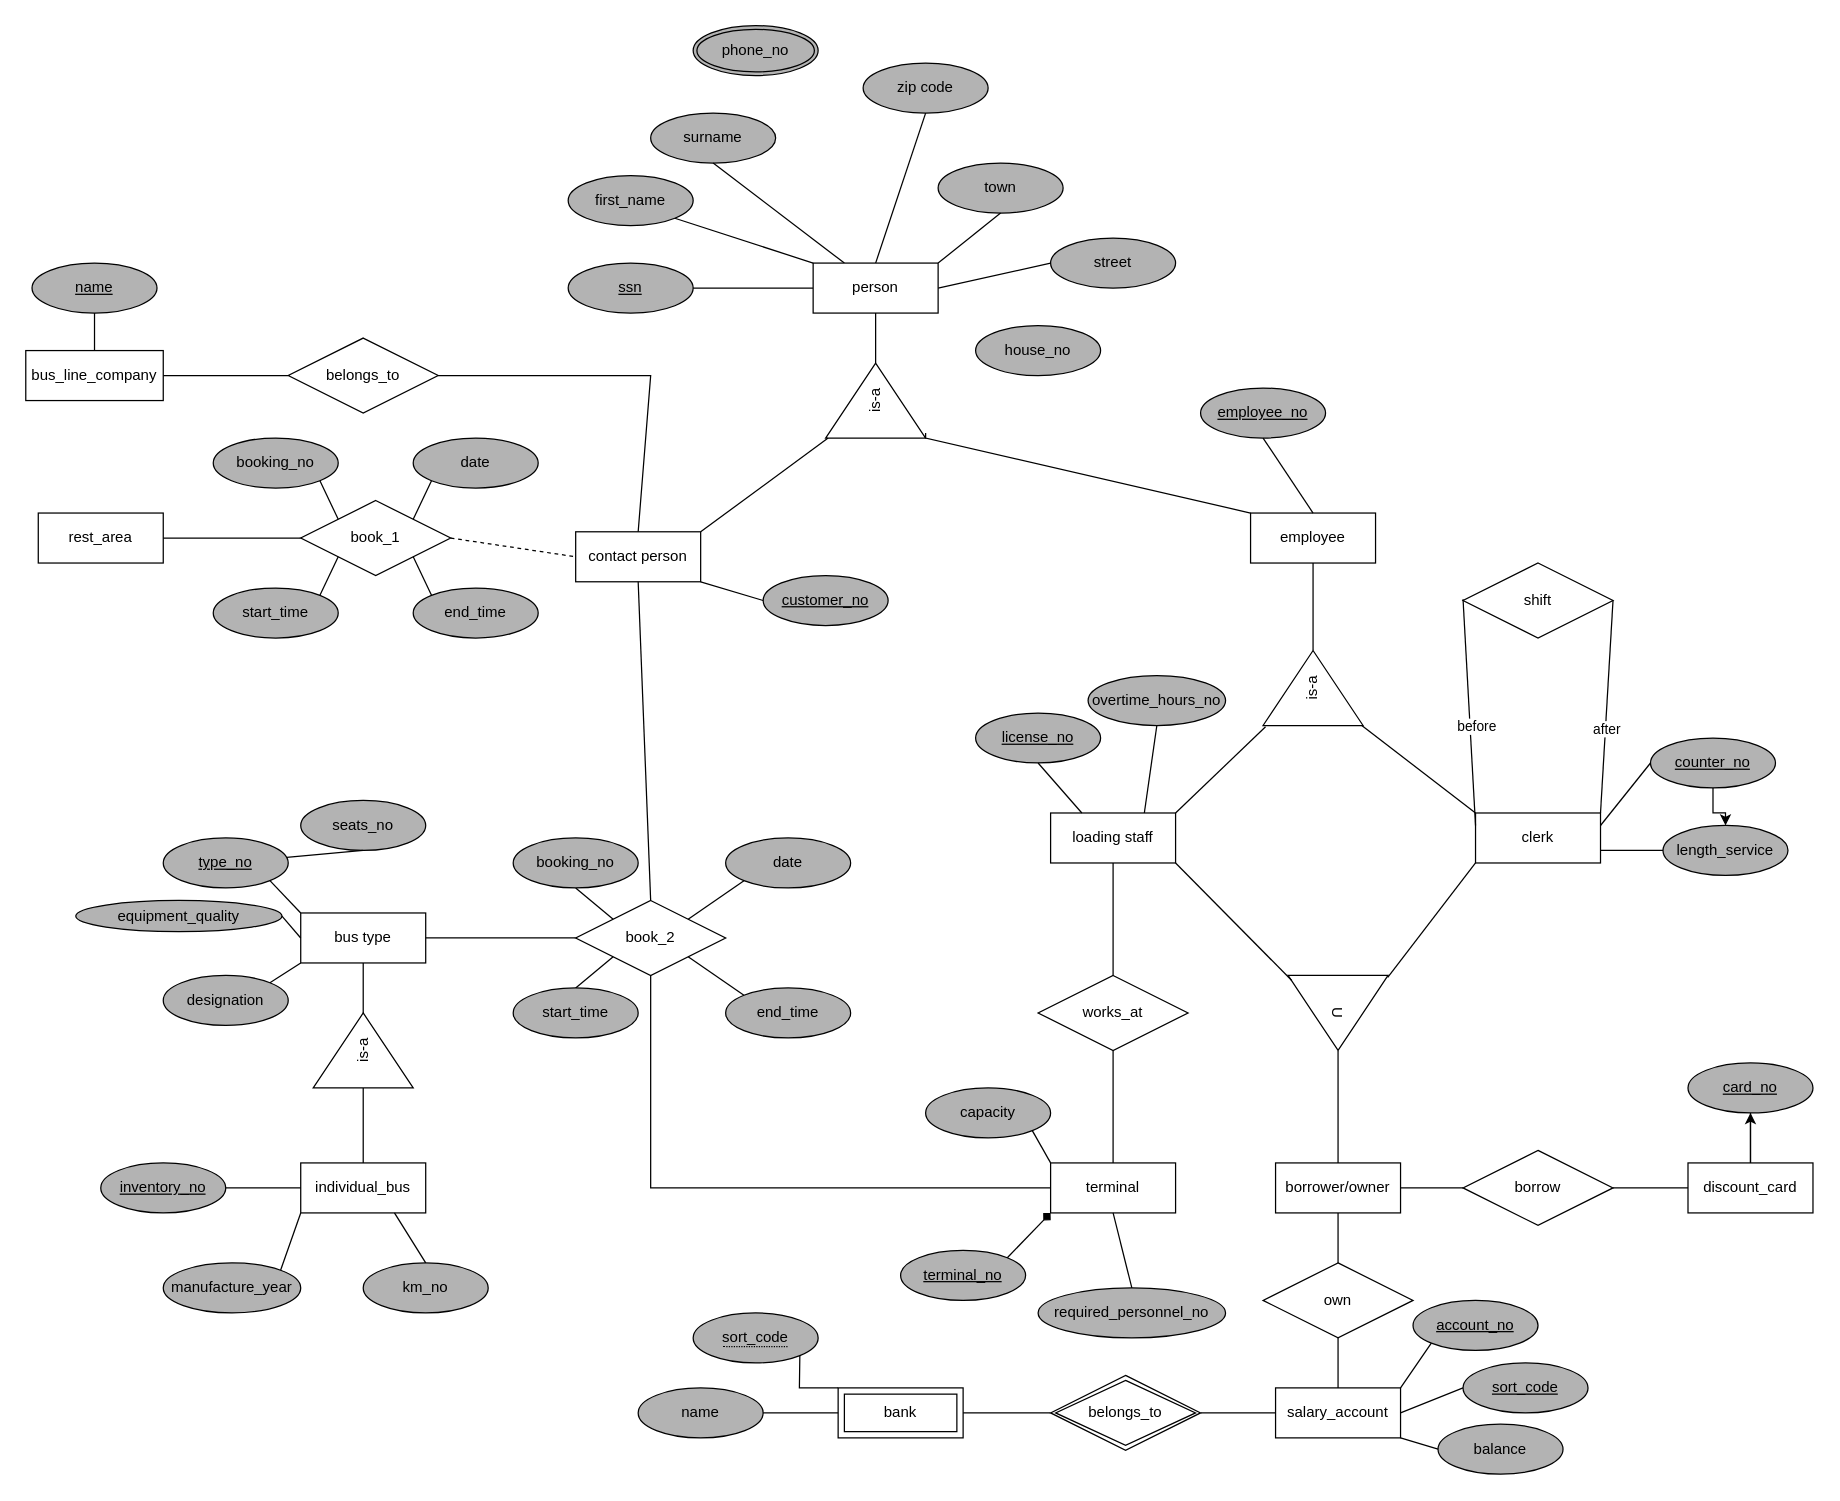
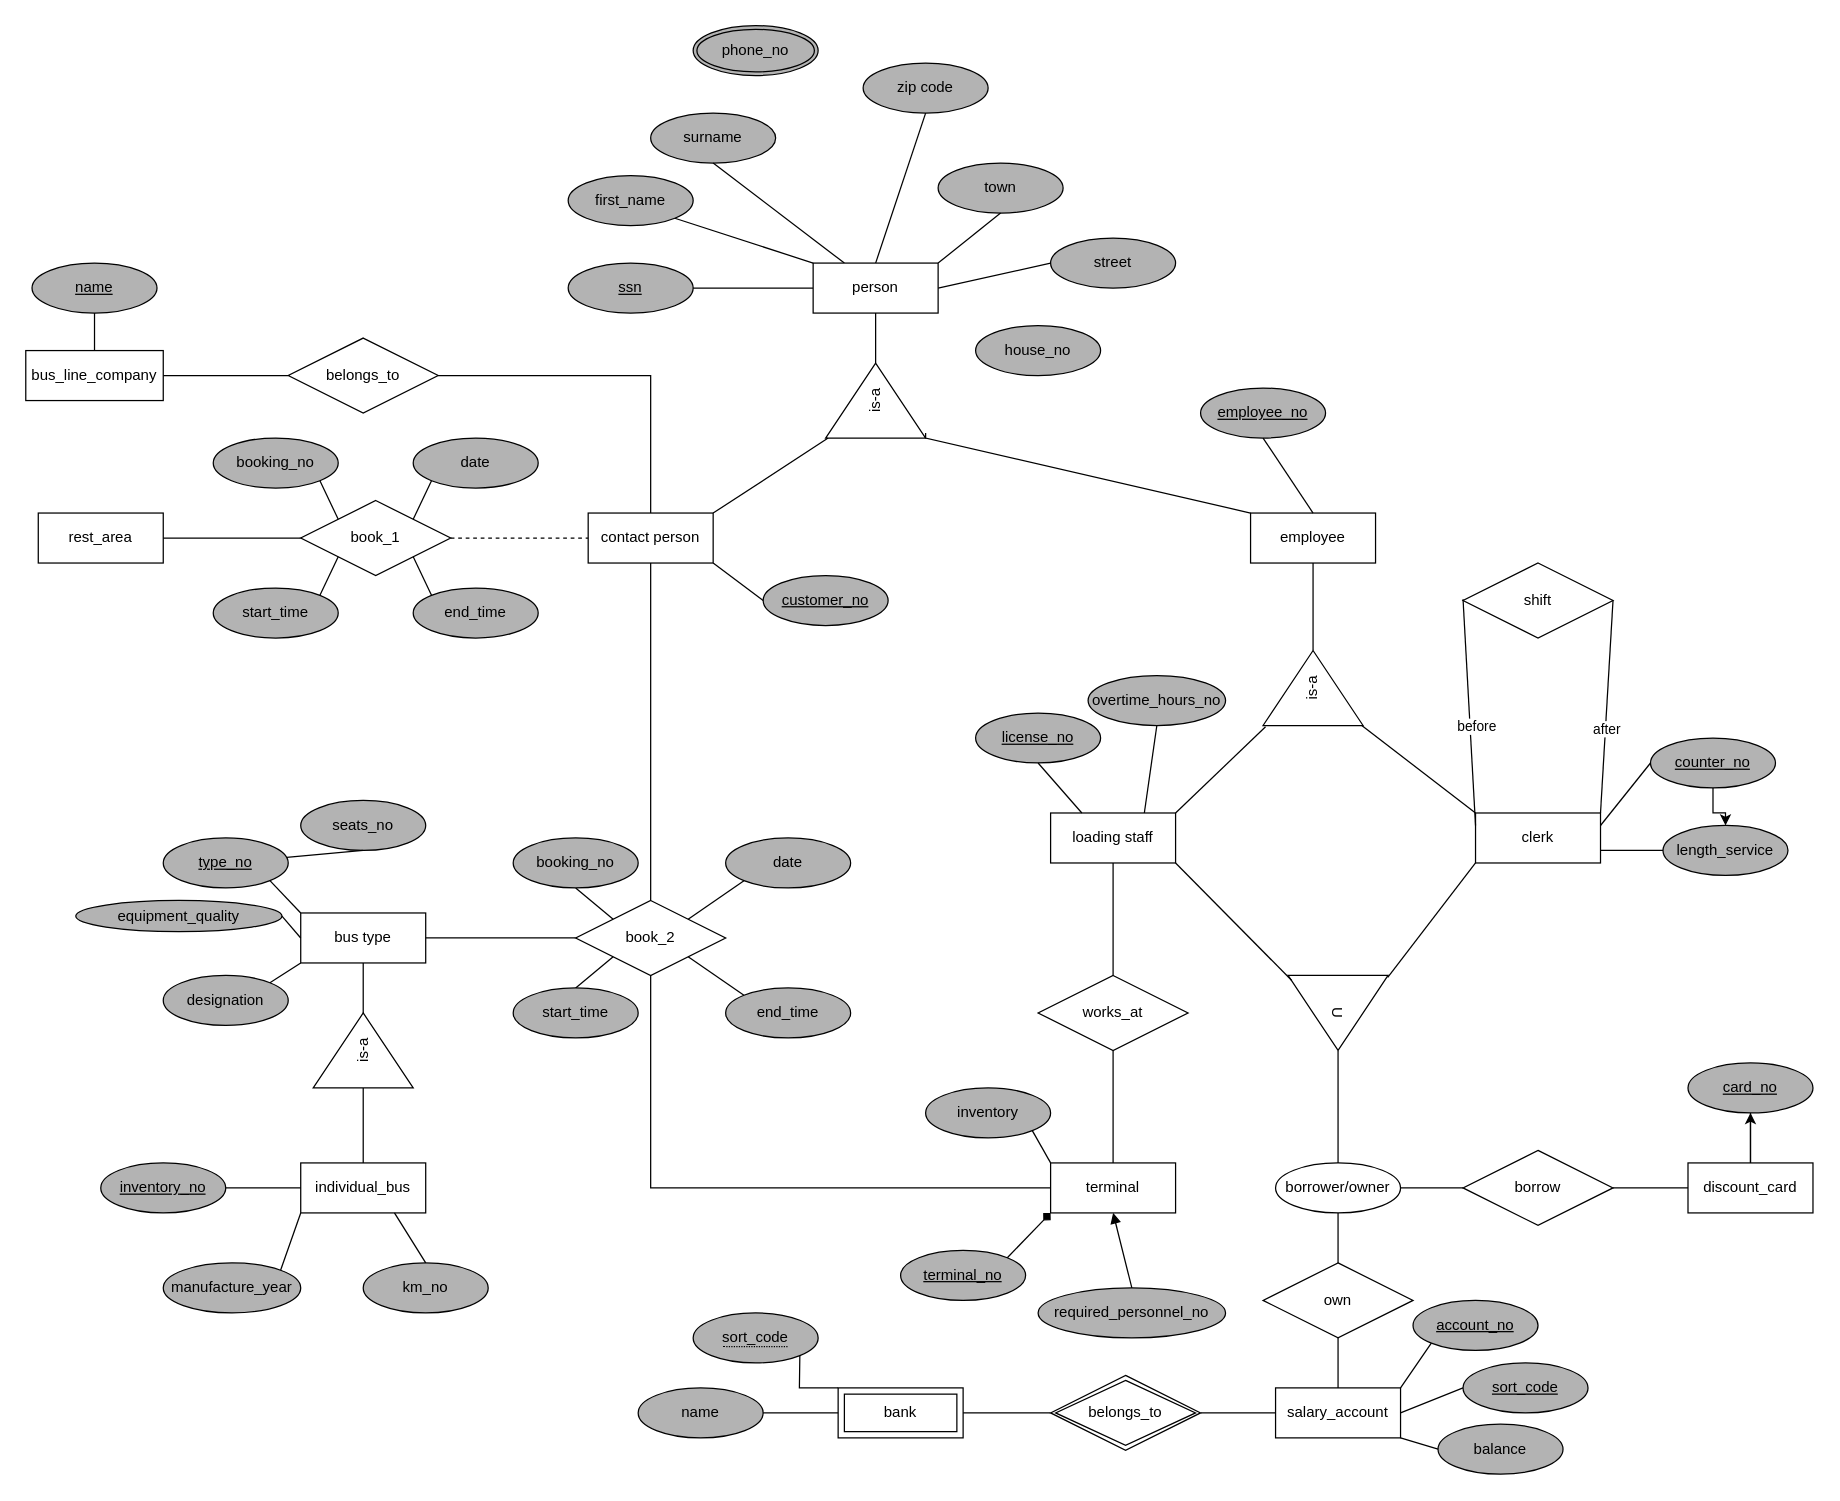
node "contact person": moved (638, 557) -> (651, 538)
node "capacity": label "capacity" -> "inventory"
node "borrower/owner": shape rectangle -> ellipse
edge "terminal" -- "required_personnel_no": arrowhead none -> block
